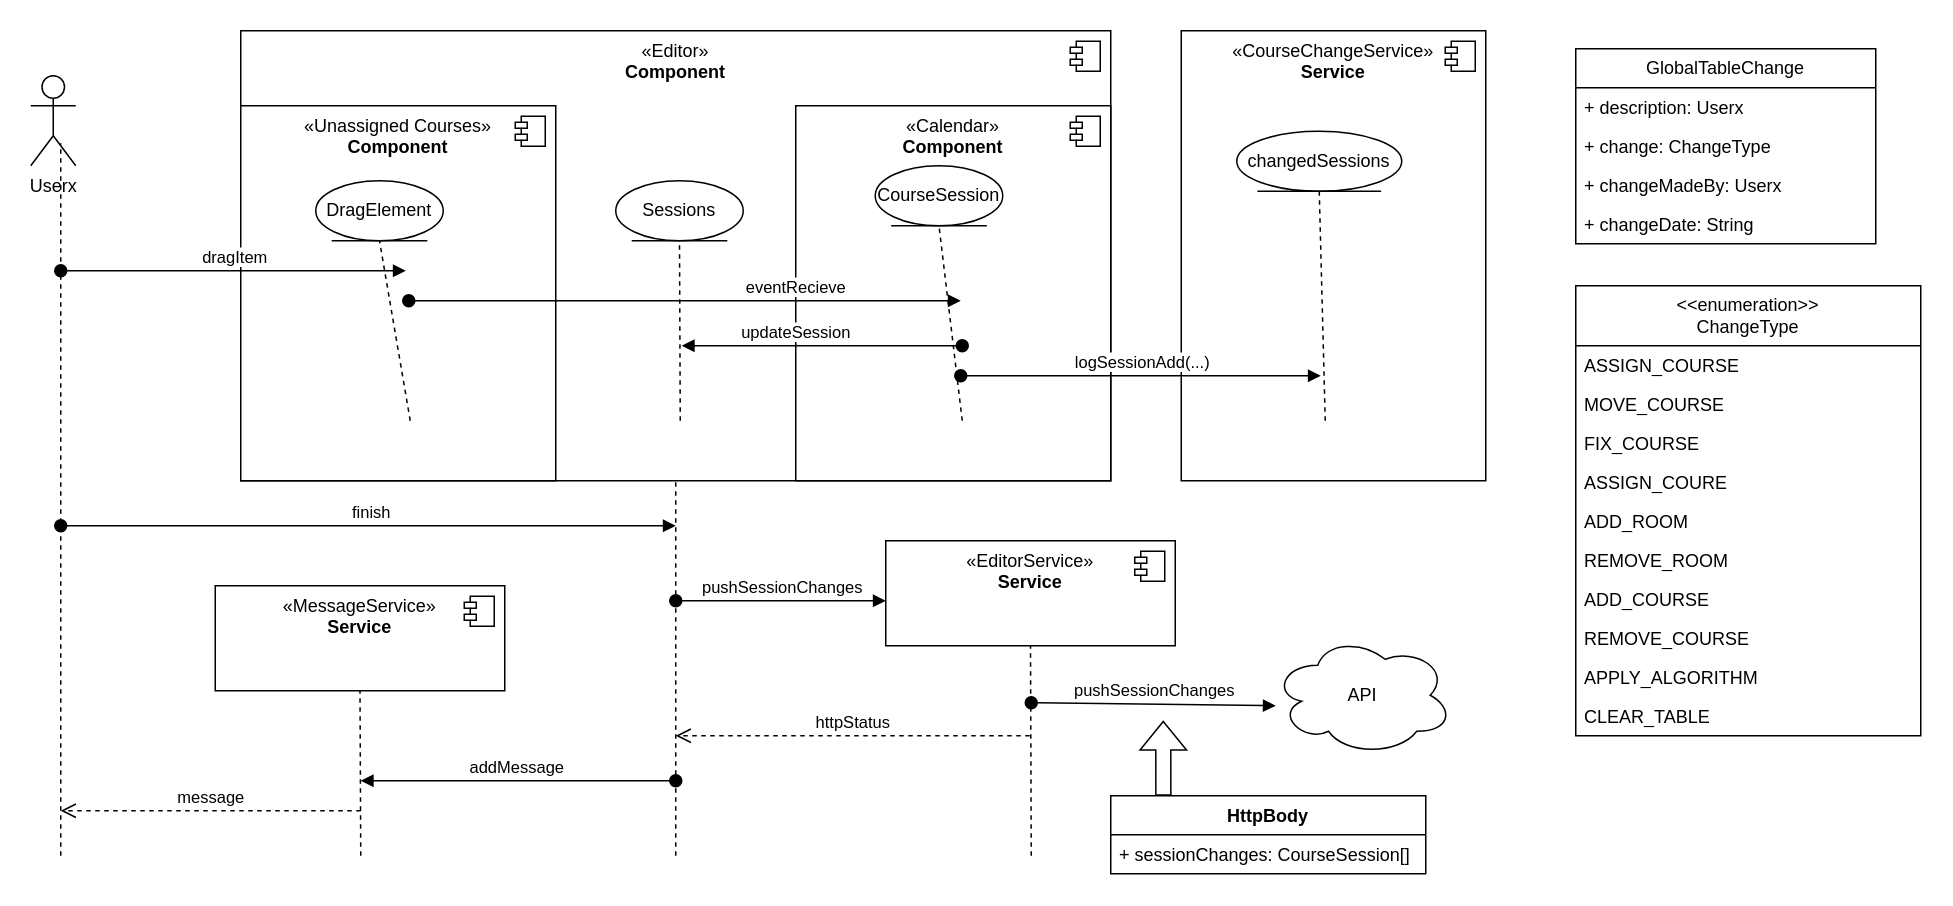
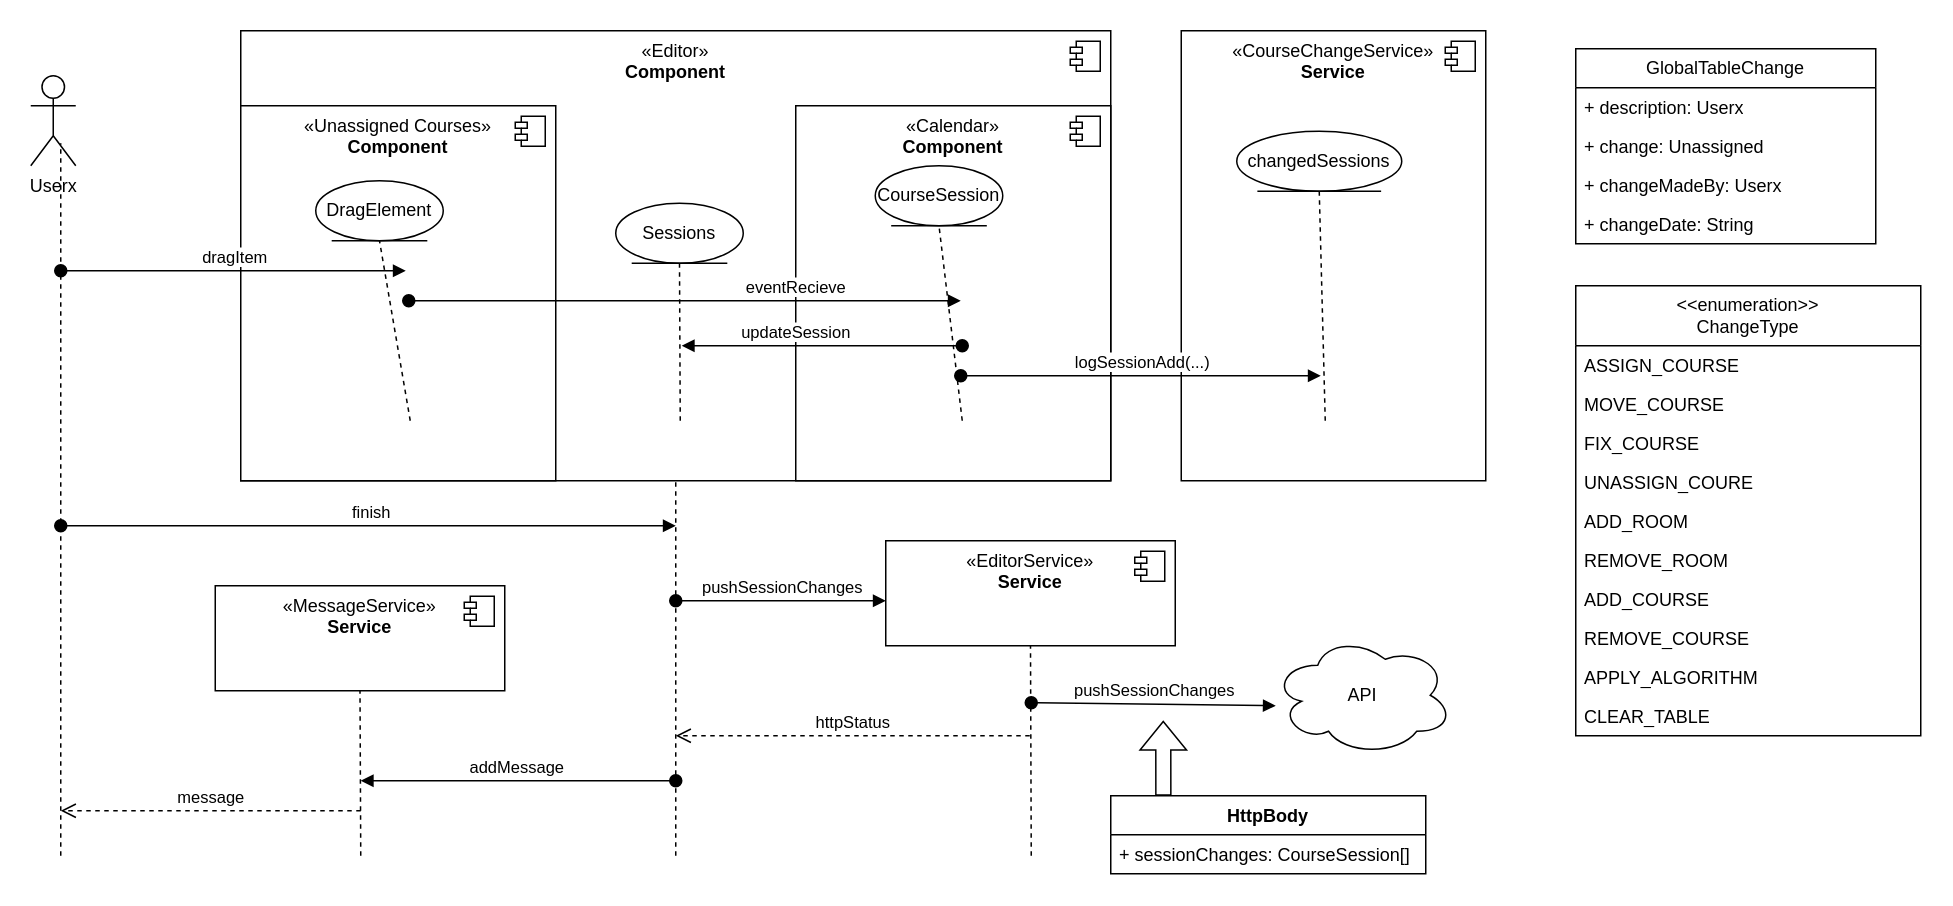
node "+ change: ChangeType": label "+ change: ChangeType" -> "+ change: Unassigned"
node "Sessions": moved (680, 211) -> (680, 233)
node "ASSIGN_COURE": label "ASSIGN_COURE" -> "UNASSIGN_COURE"
